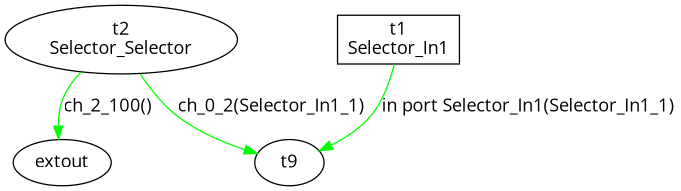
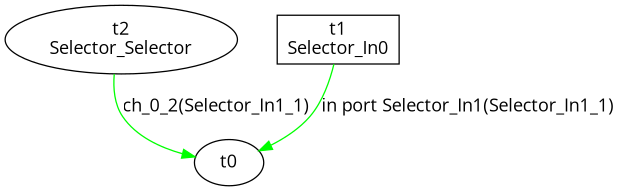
node "t1 Selector_In1": label "t1 Selector_In1" -> "t1 Selector_In0"
node "extout": removed
node "t9": label "t9" -> "t0"
